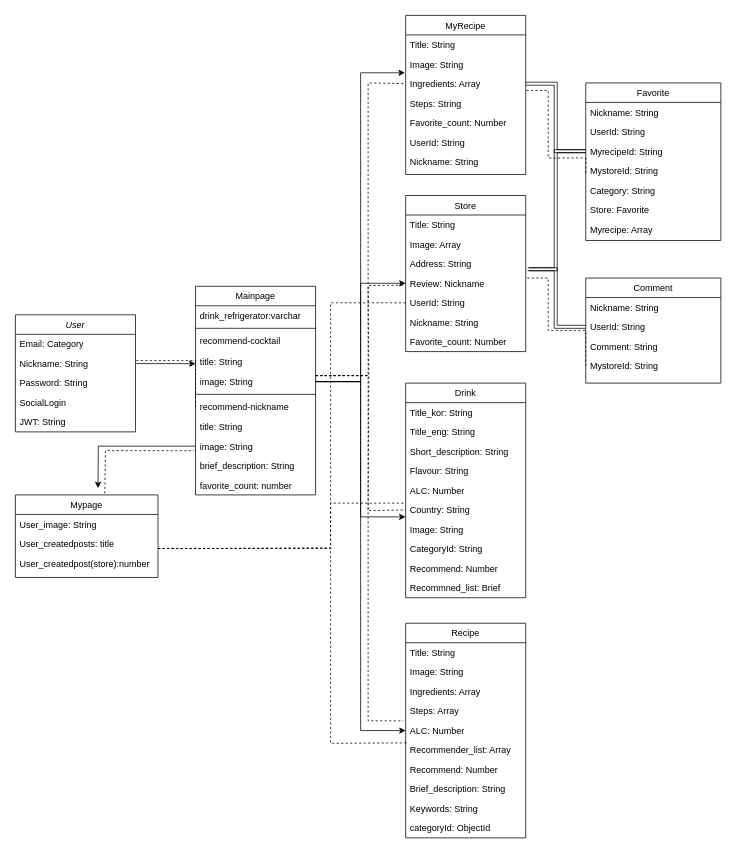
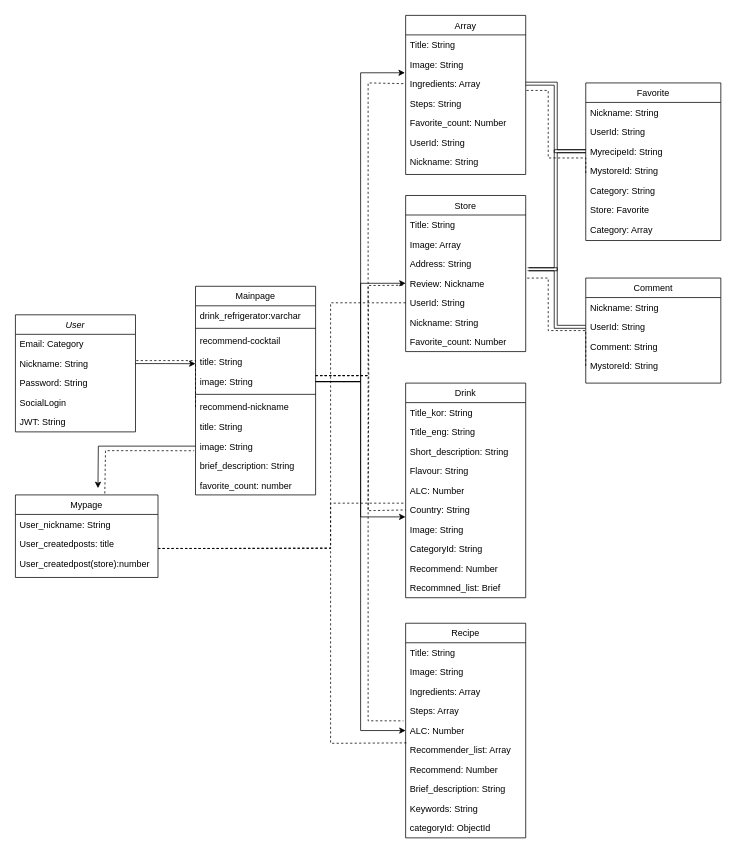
node "MyRecipe": label "MyRecipe" -> "Array"
node "Myrecipe: Array": label "Myrecipe: Array" -> "Category: Array"
node "User_image: String": label "User_image: String" -> "User_nickname: String"
